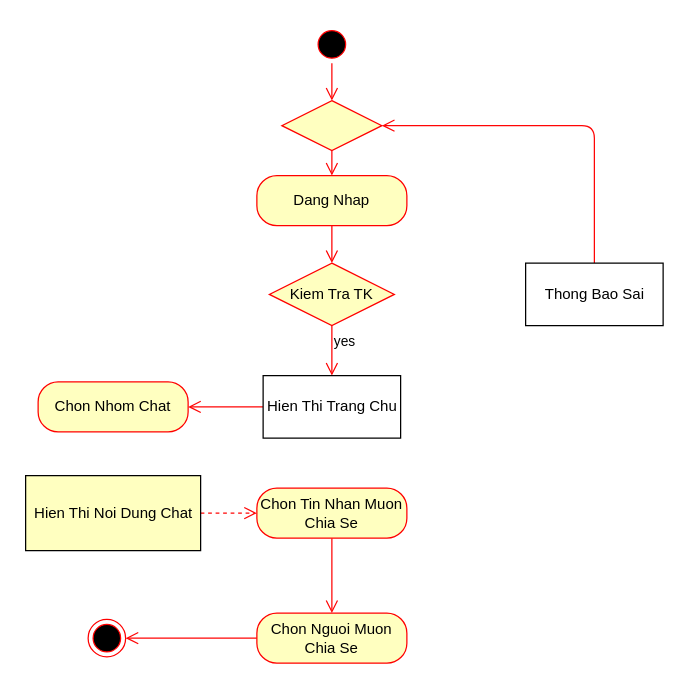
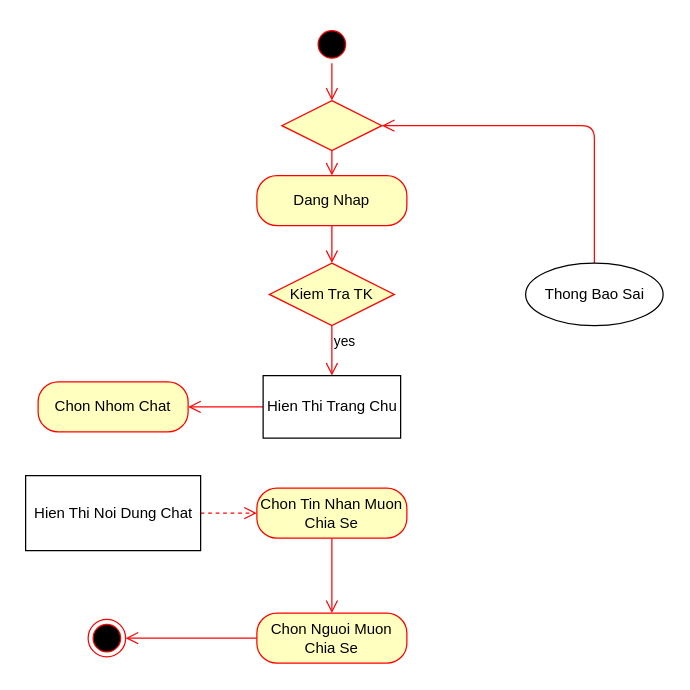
node "Thong Bao Sai": shape rectangle -> ellipse
node "Hien Thi Noi Dung Chat": fillcolor #ffffc0 -> #ffffff
